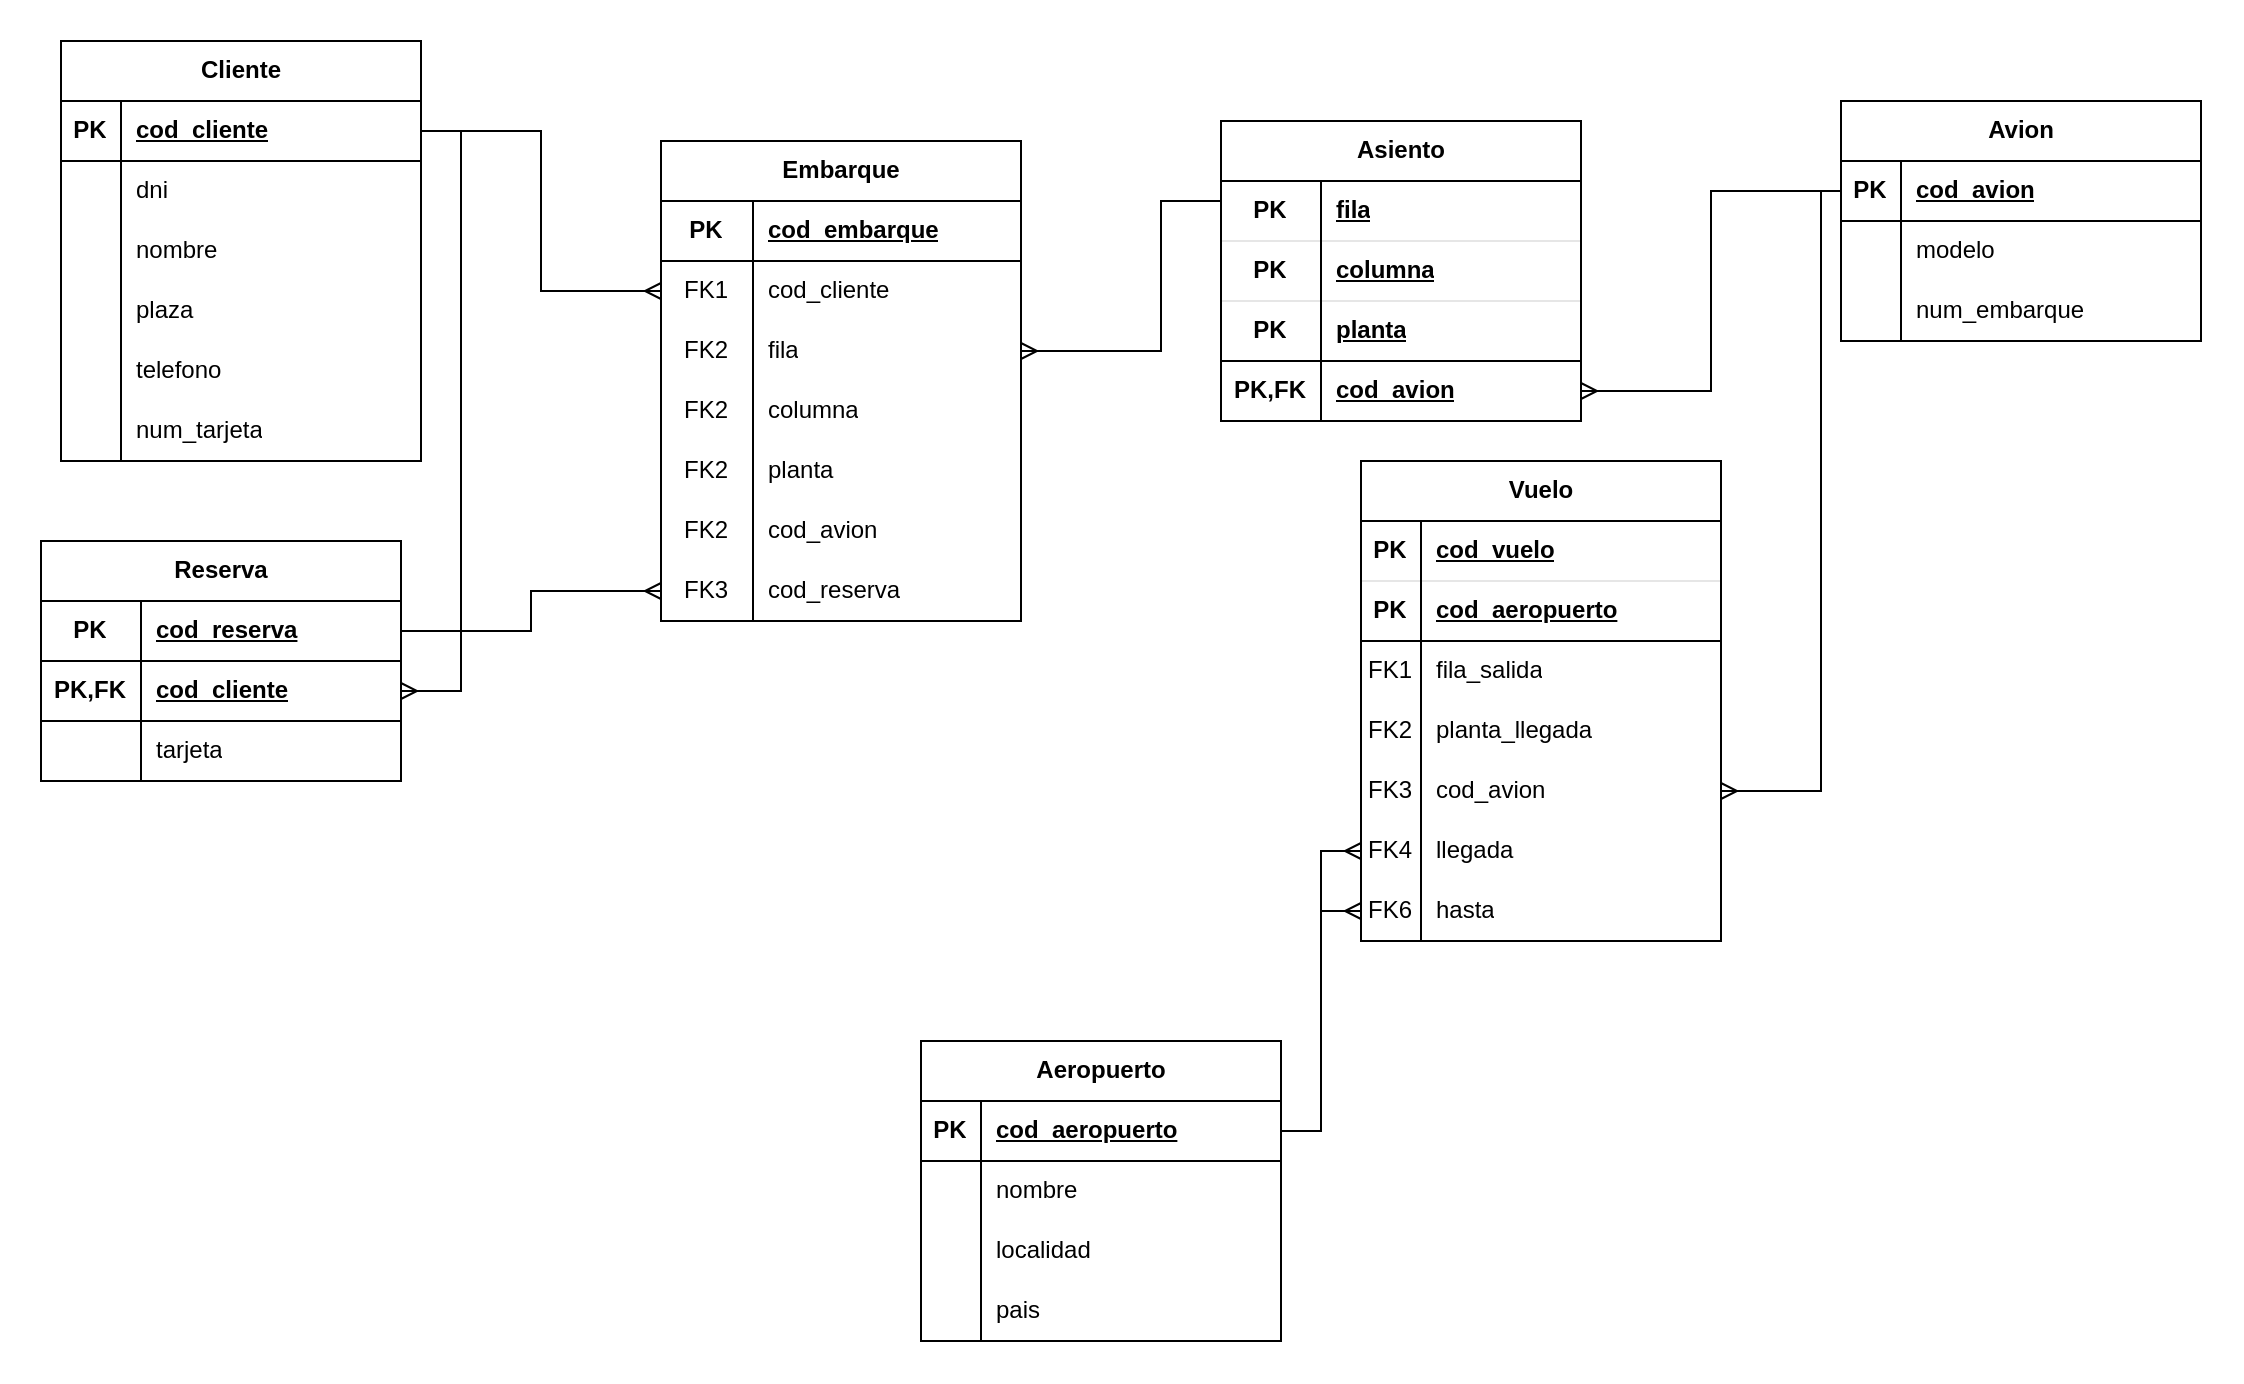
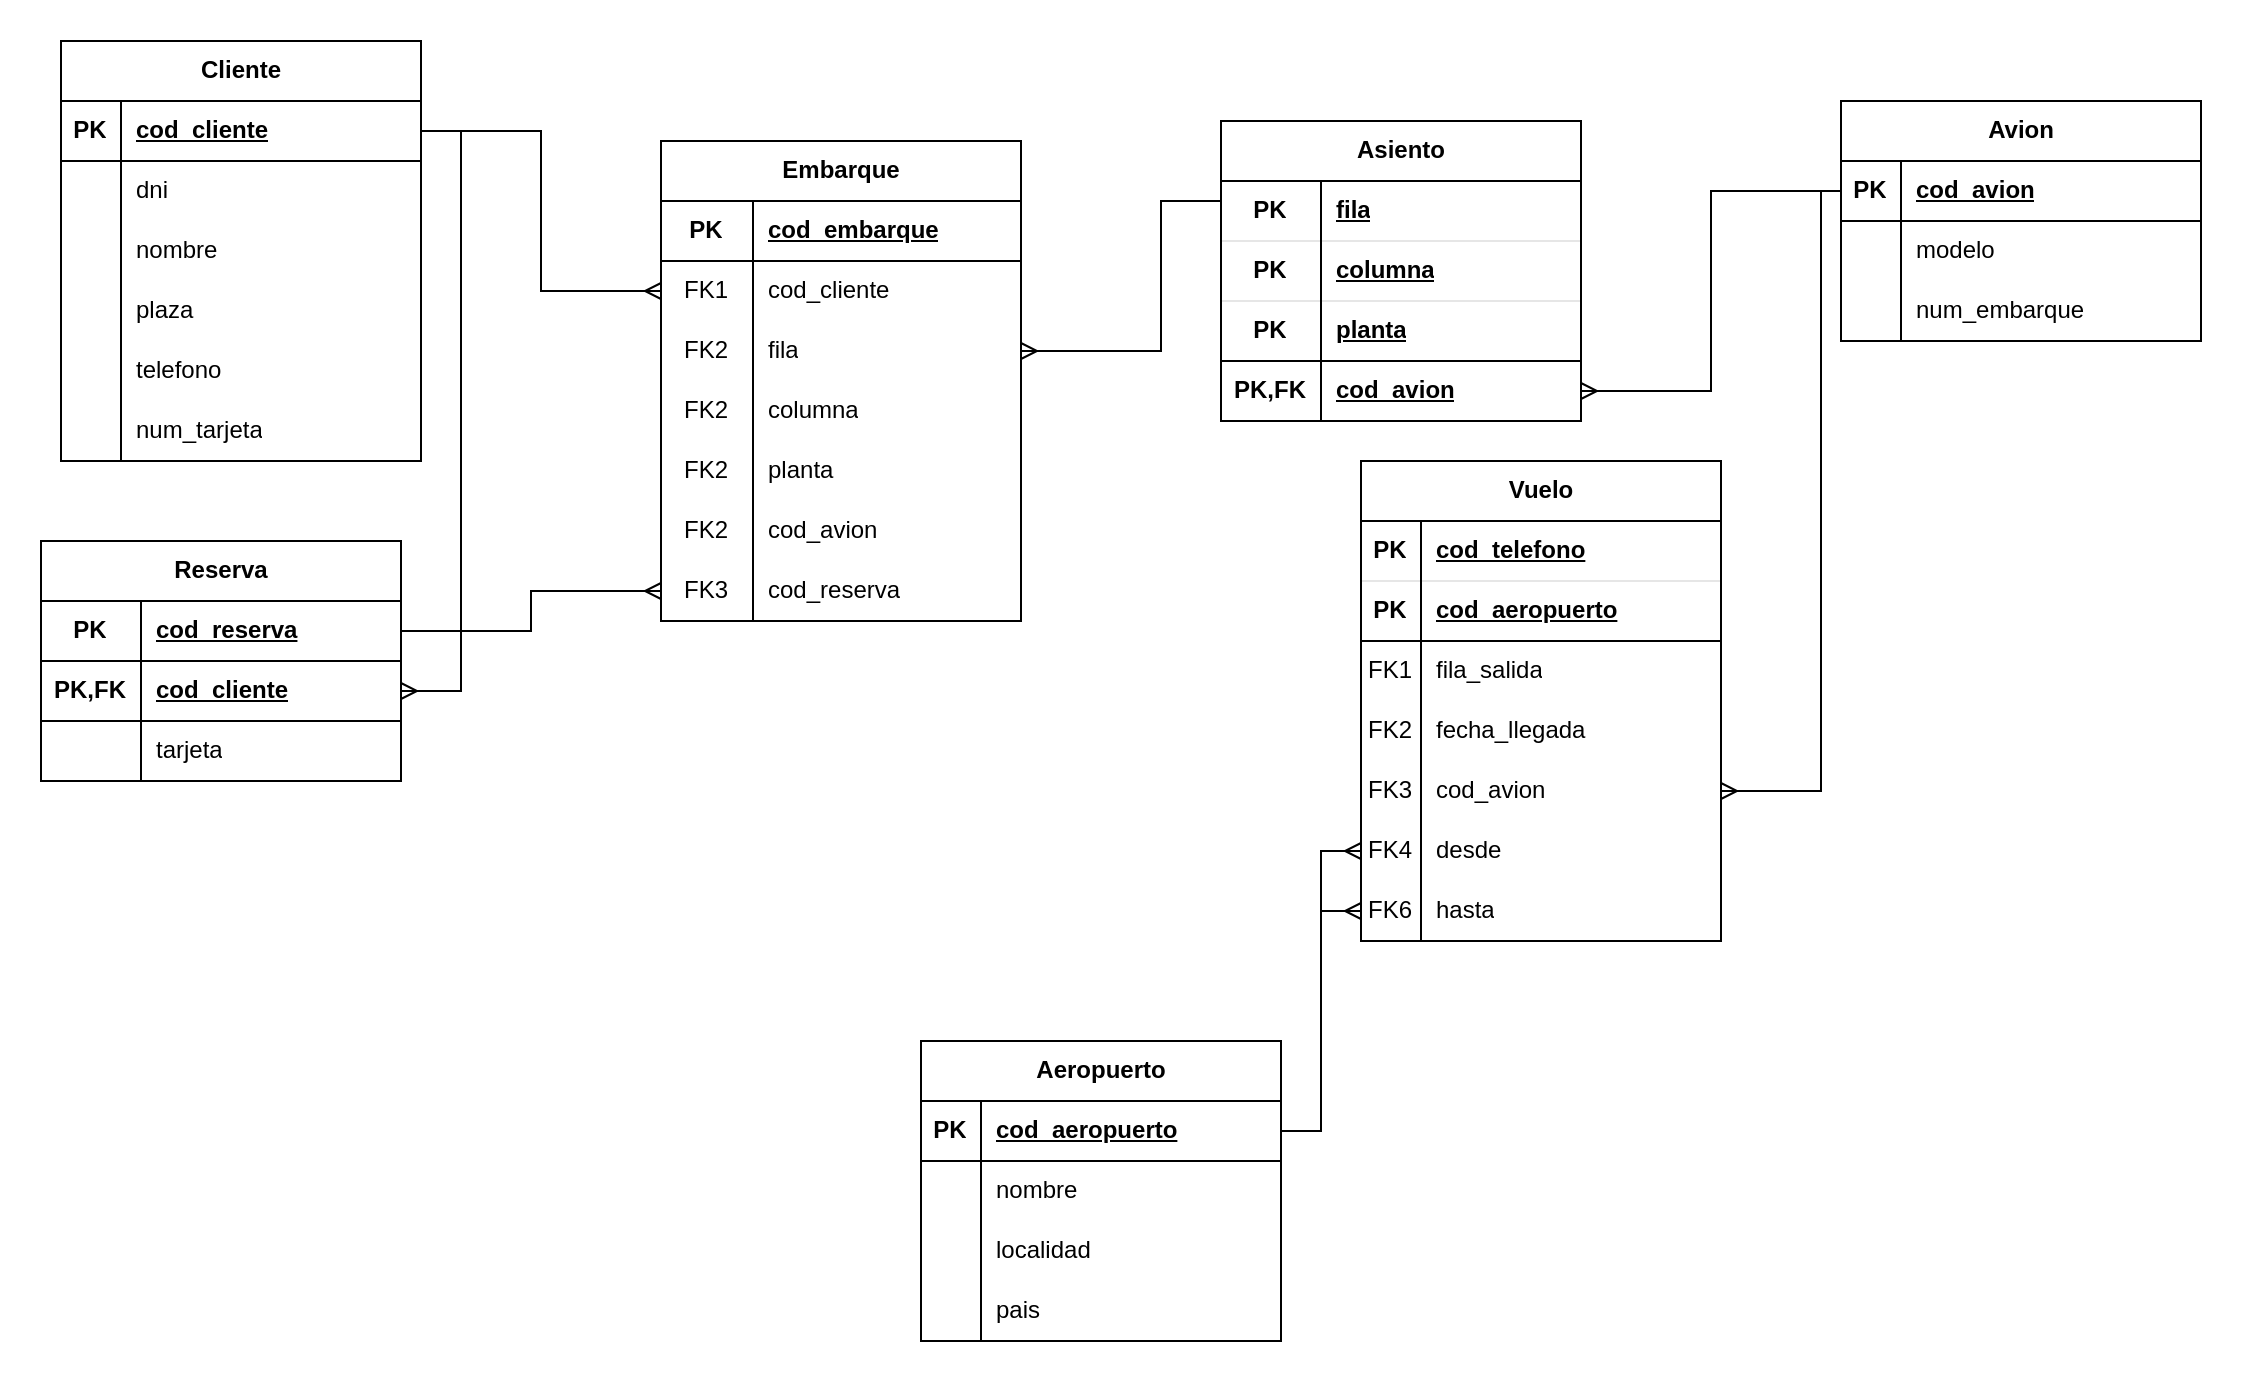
node "cod_vuelo": label "cod_vuelo" -> "cod_telefono"
node "planta_llegada": label "planta_llegada" -> "fecha_llegada"
node "llegada": label "llegada" -> "desde"
